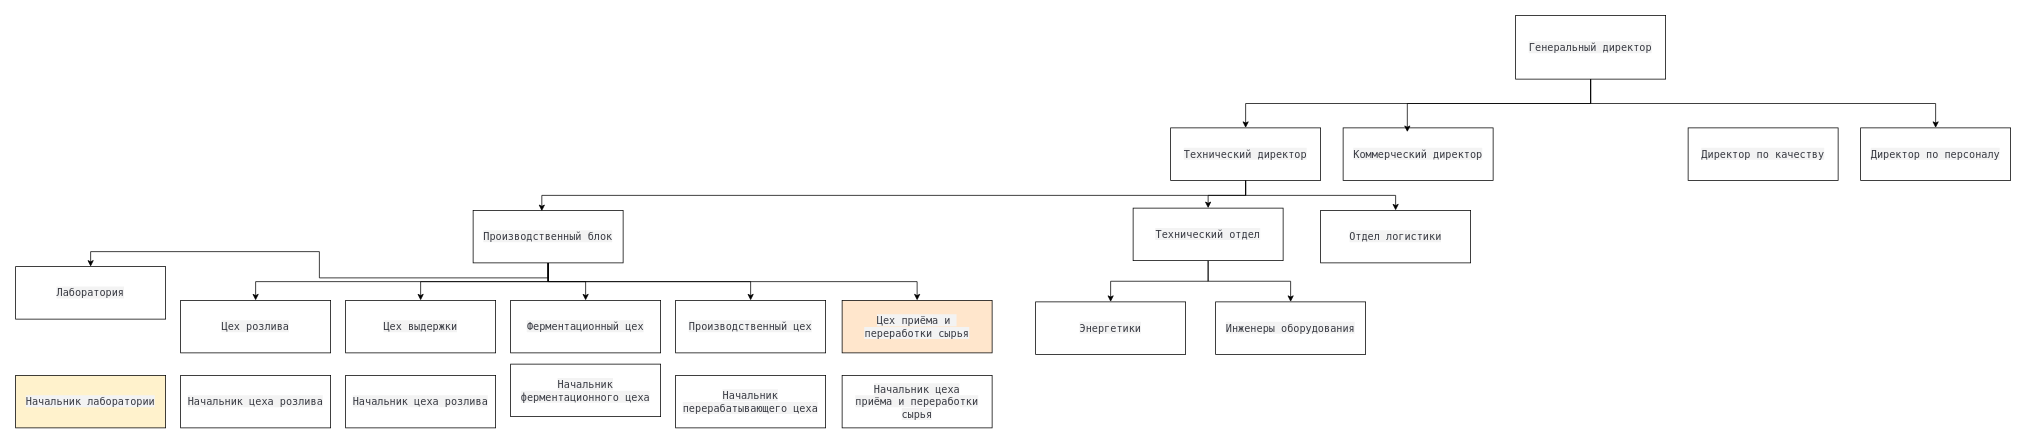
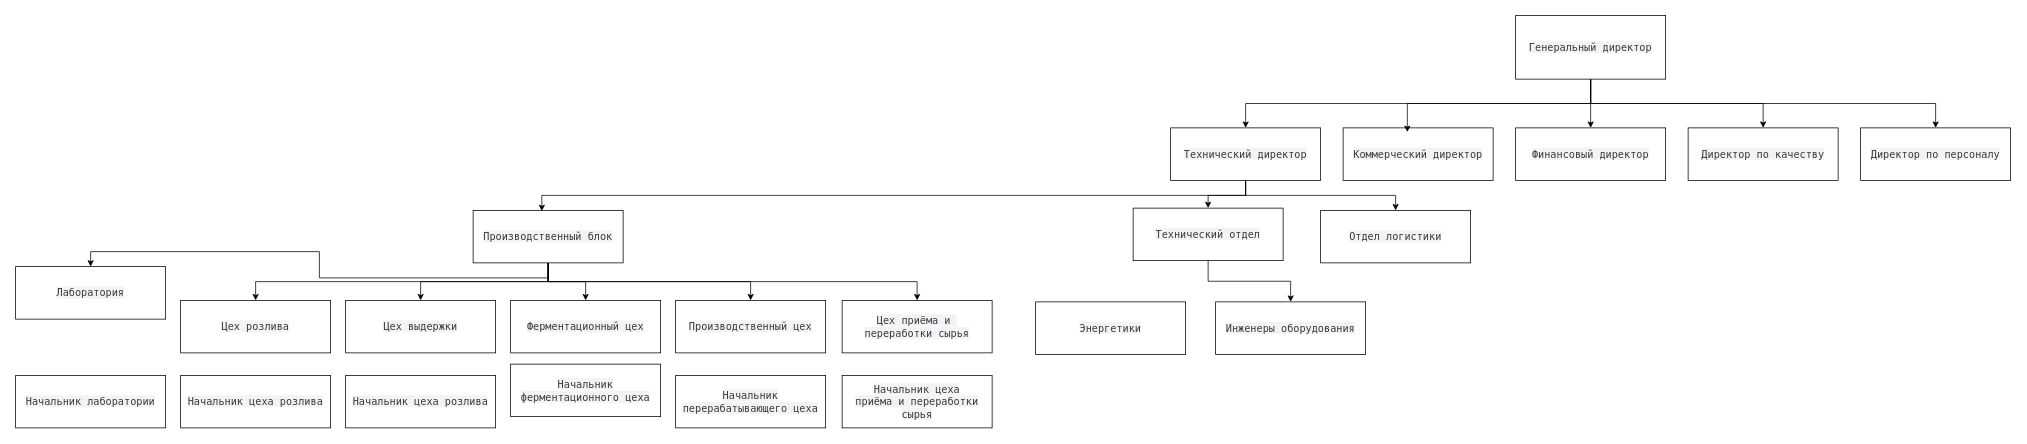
edge "Генеральный директор" -> "Финансовый директор": added
edge "Генеральный директор" -> "Директор по качеству": added
node "Финансовый директор": added
edge "Технический отдел" -> "Энергетики": removed
node "Цех приёма и переработки сырья": fillcolor #ffe6cc -> #ffffff
node "Начальник лаборатории": fillcolor #fff2cc -> #ffffff
